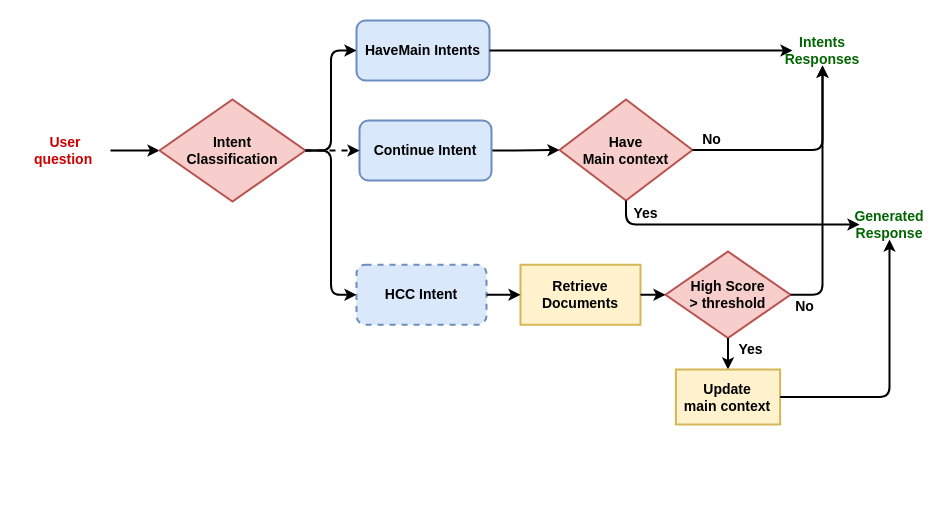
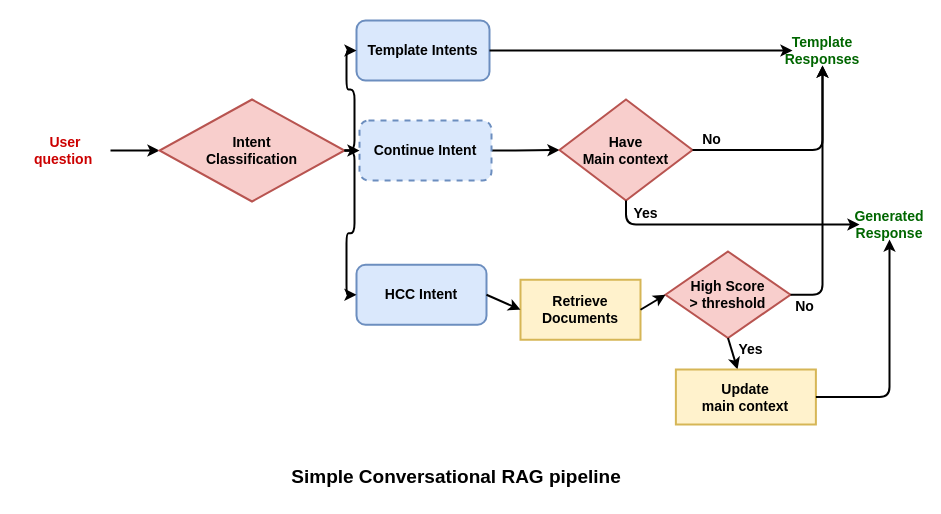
node "HaveMain Intents": label "HaveMain Intents" -> "Template Intents"
node "IntentsResponses": label "IntentsResponses" -> "TemplateResponses"
node "IntentClassification": size 146x102 -> 185x102
node "Continue Intent": style solid -> dashed
node "HCC Intent": style dashed -> solid
node "RetrieveDocuments": moved (581, 295) -> (581, 310)
node "Update main context": size 104x55 -> 140x55
node "Simple Conversational RAG pipeline": added
